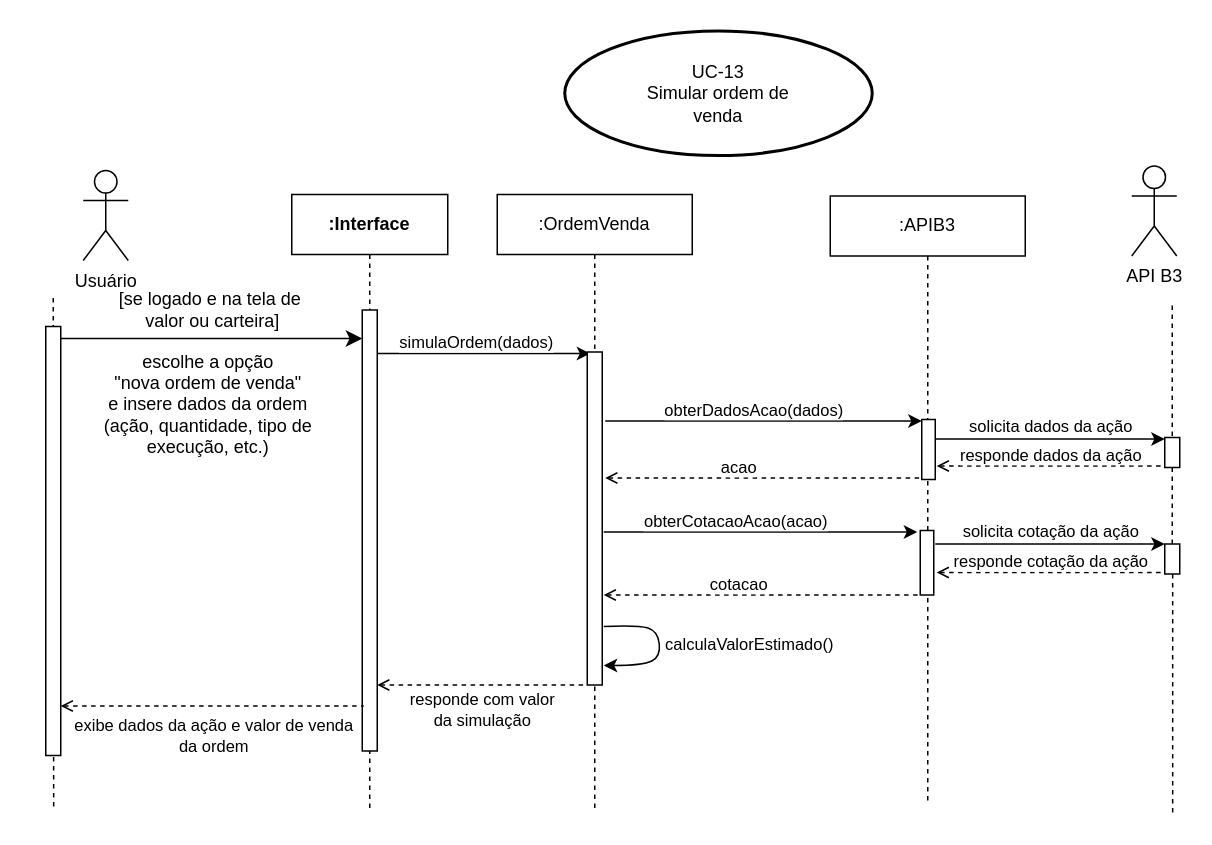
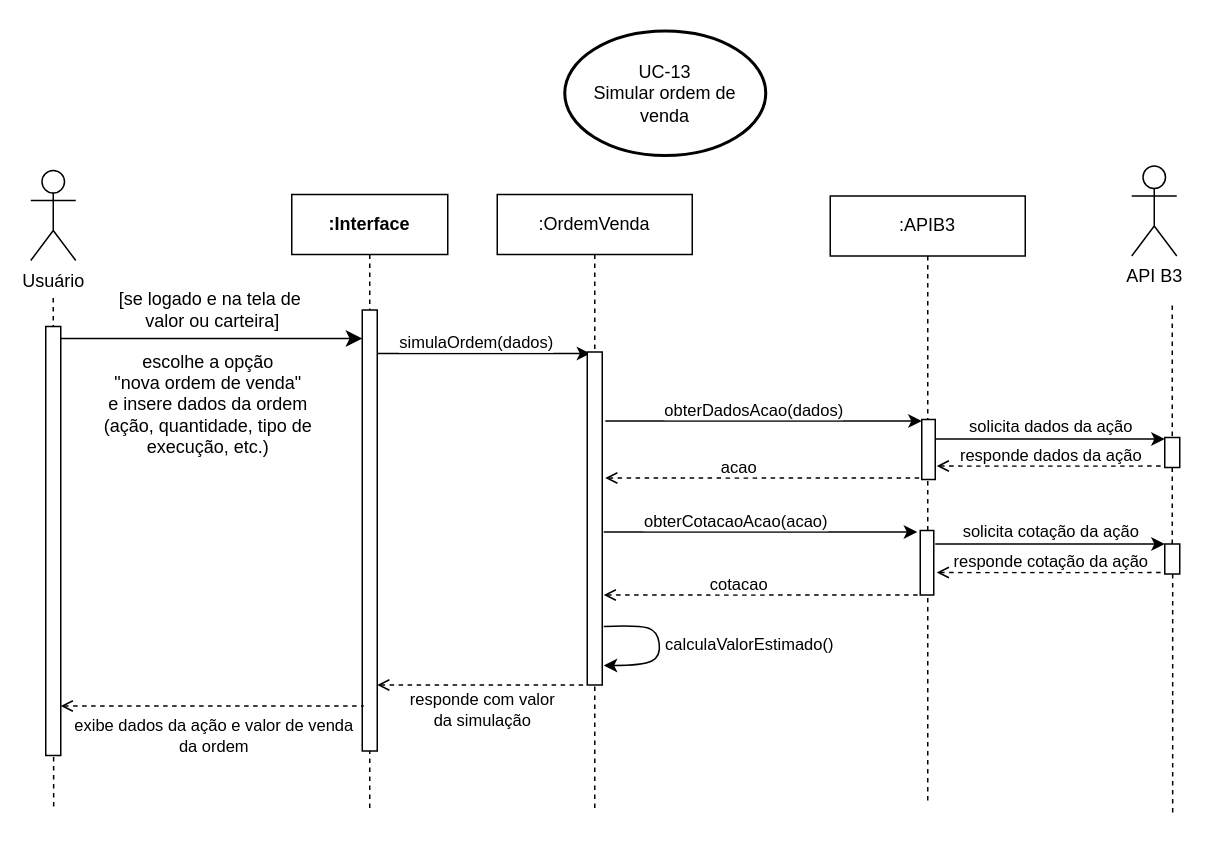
node "UC-13 Simular ordem de venda": size 308x125 -> 201x125
node "Usuário": moved (106, 215) -> (53, 215)
